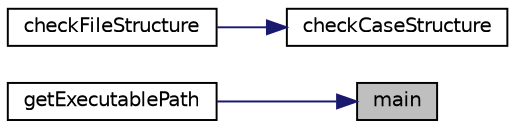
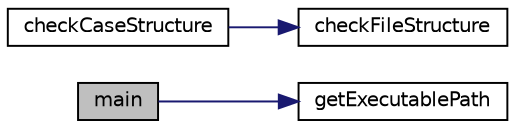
edge "checkFileStructure" -> "checkCaseStructure": reversed
edge "getExecutablePath" -> "main": reversed
